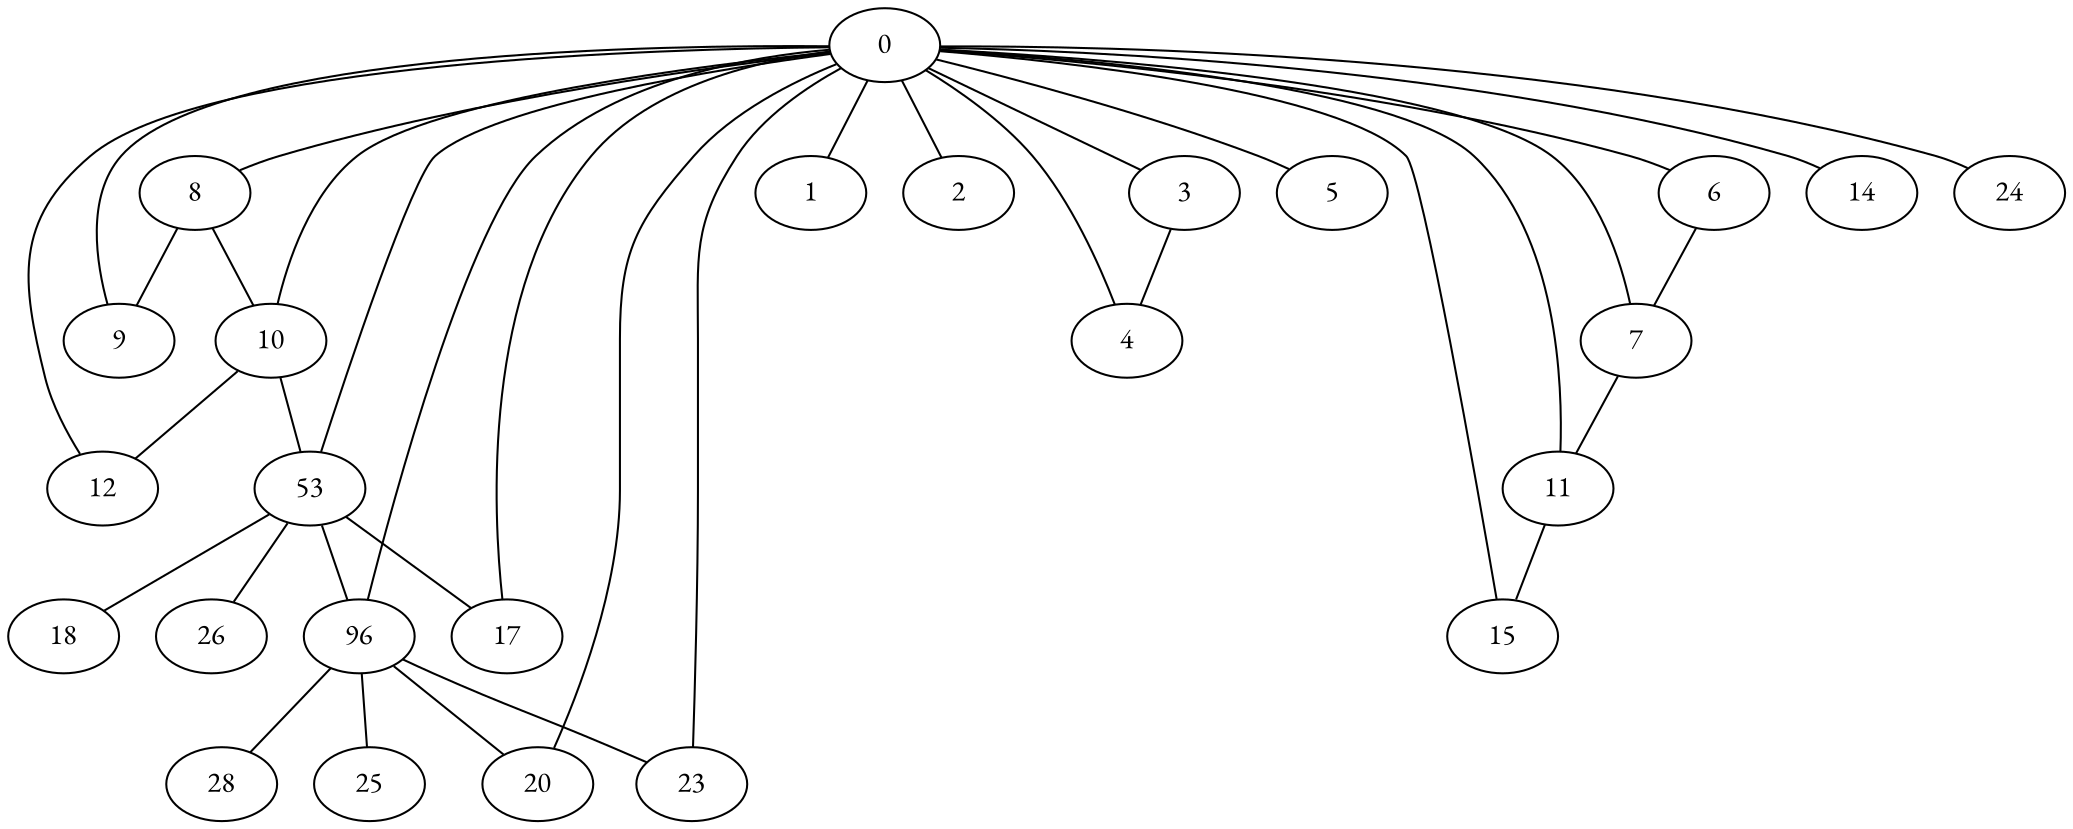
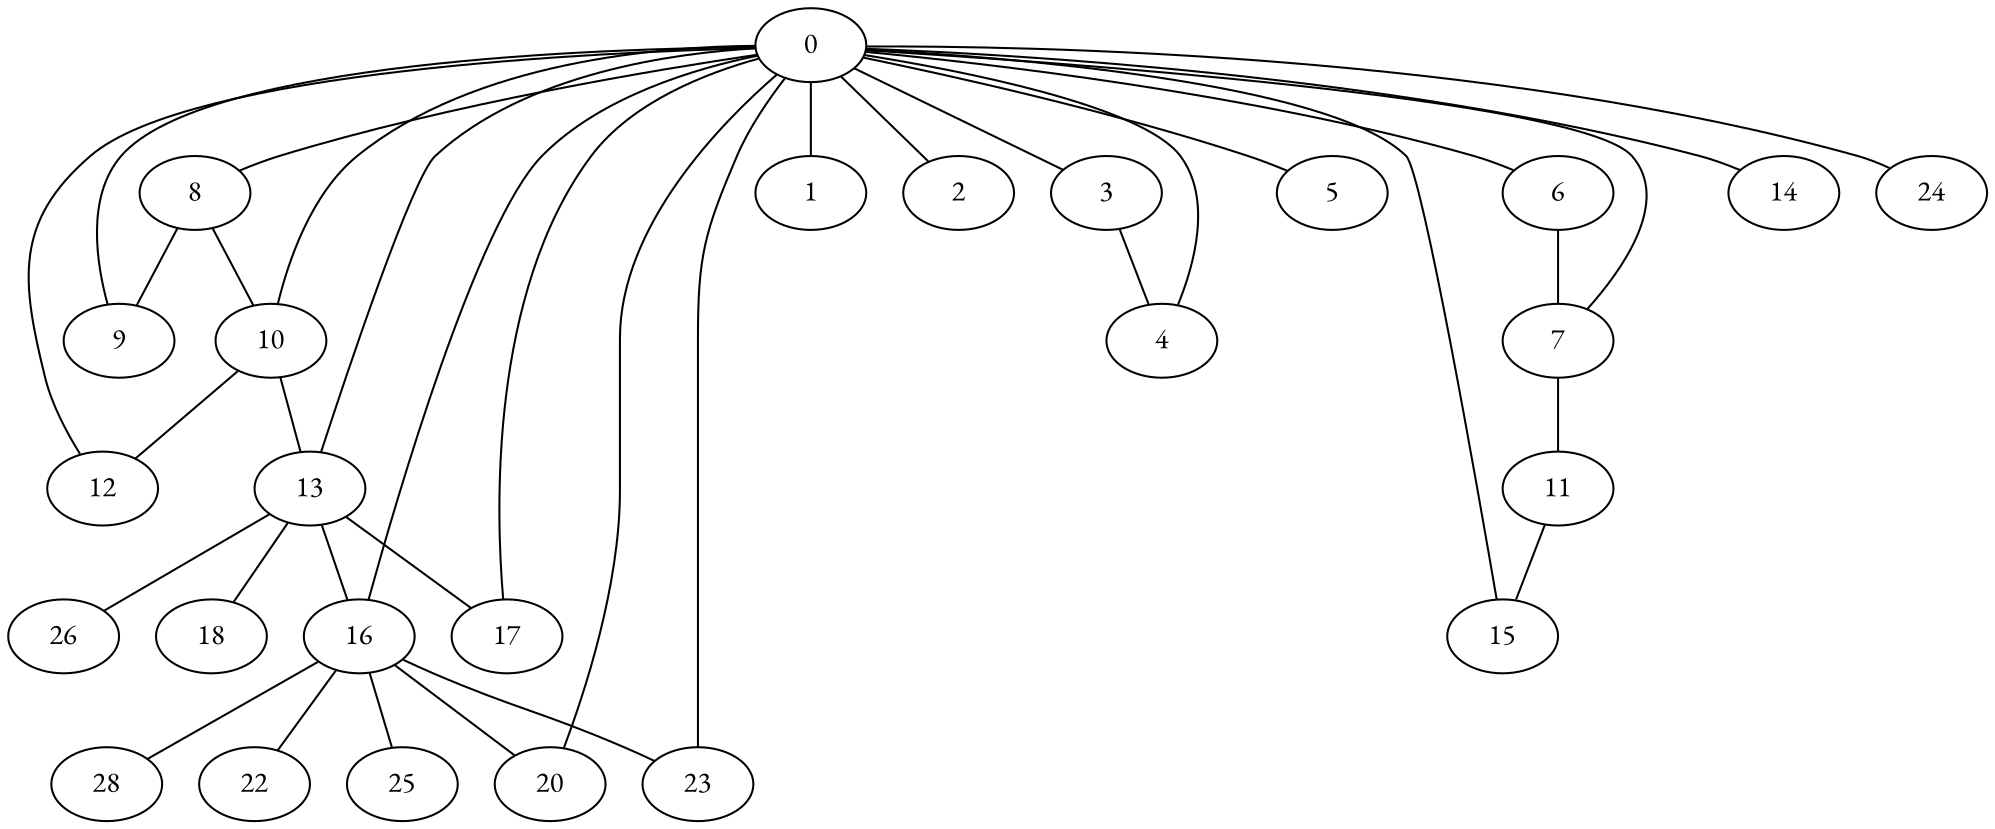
edge "0" -- "11": removed
node "53": label "53" -> "13"
node "96": label "96" -> "16"
node "22": added
